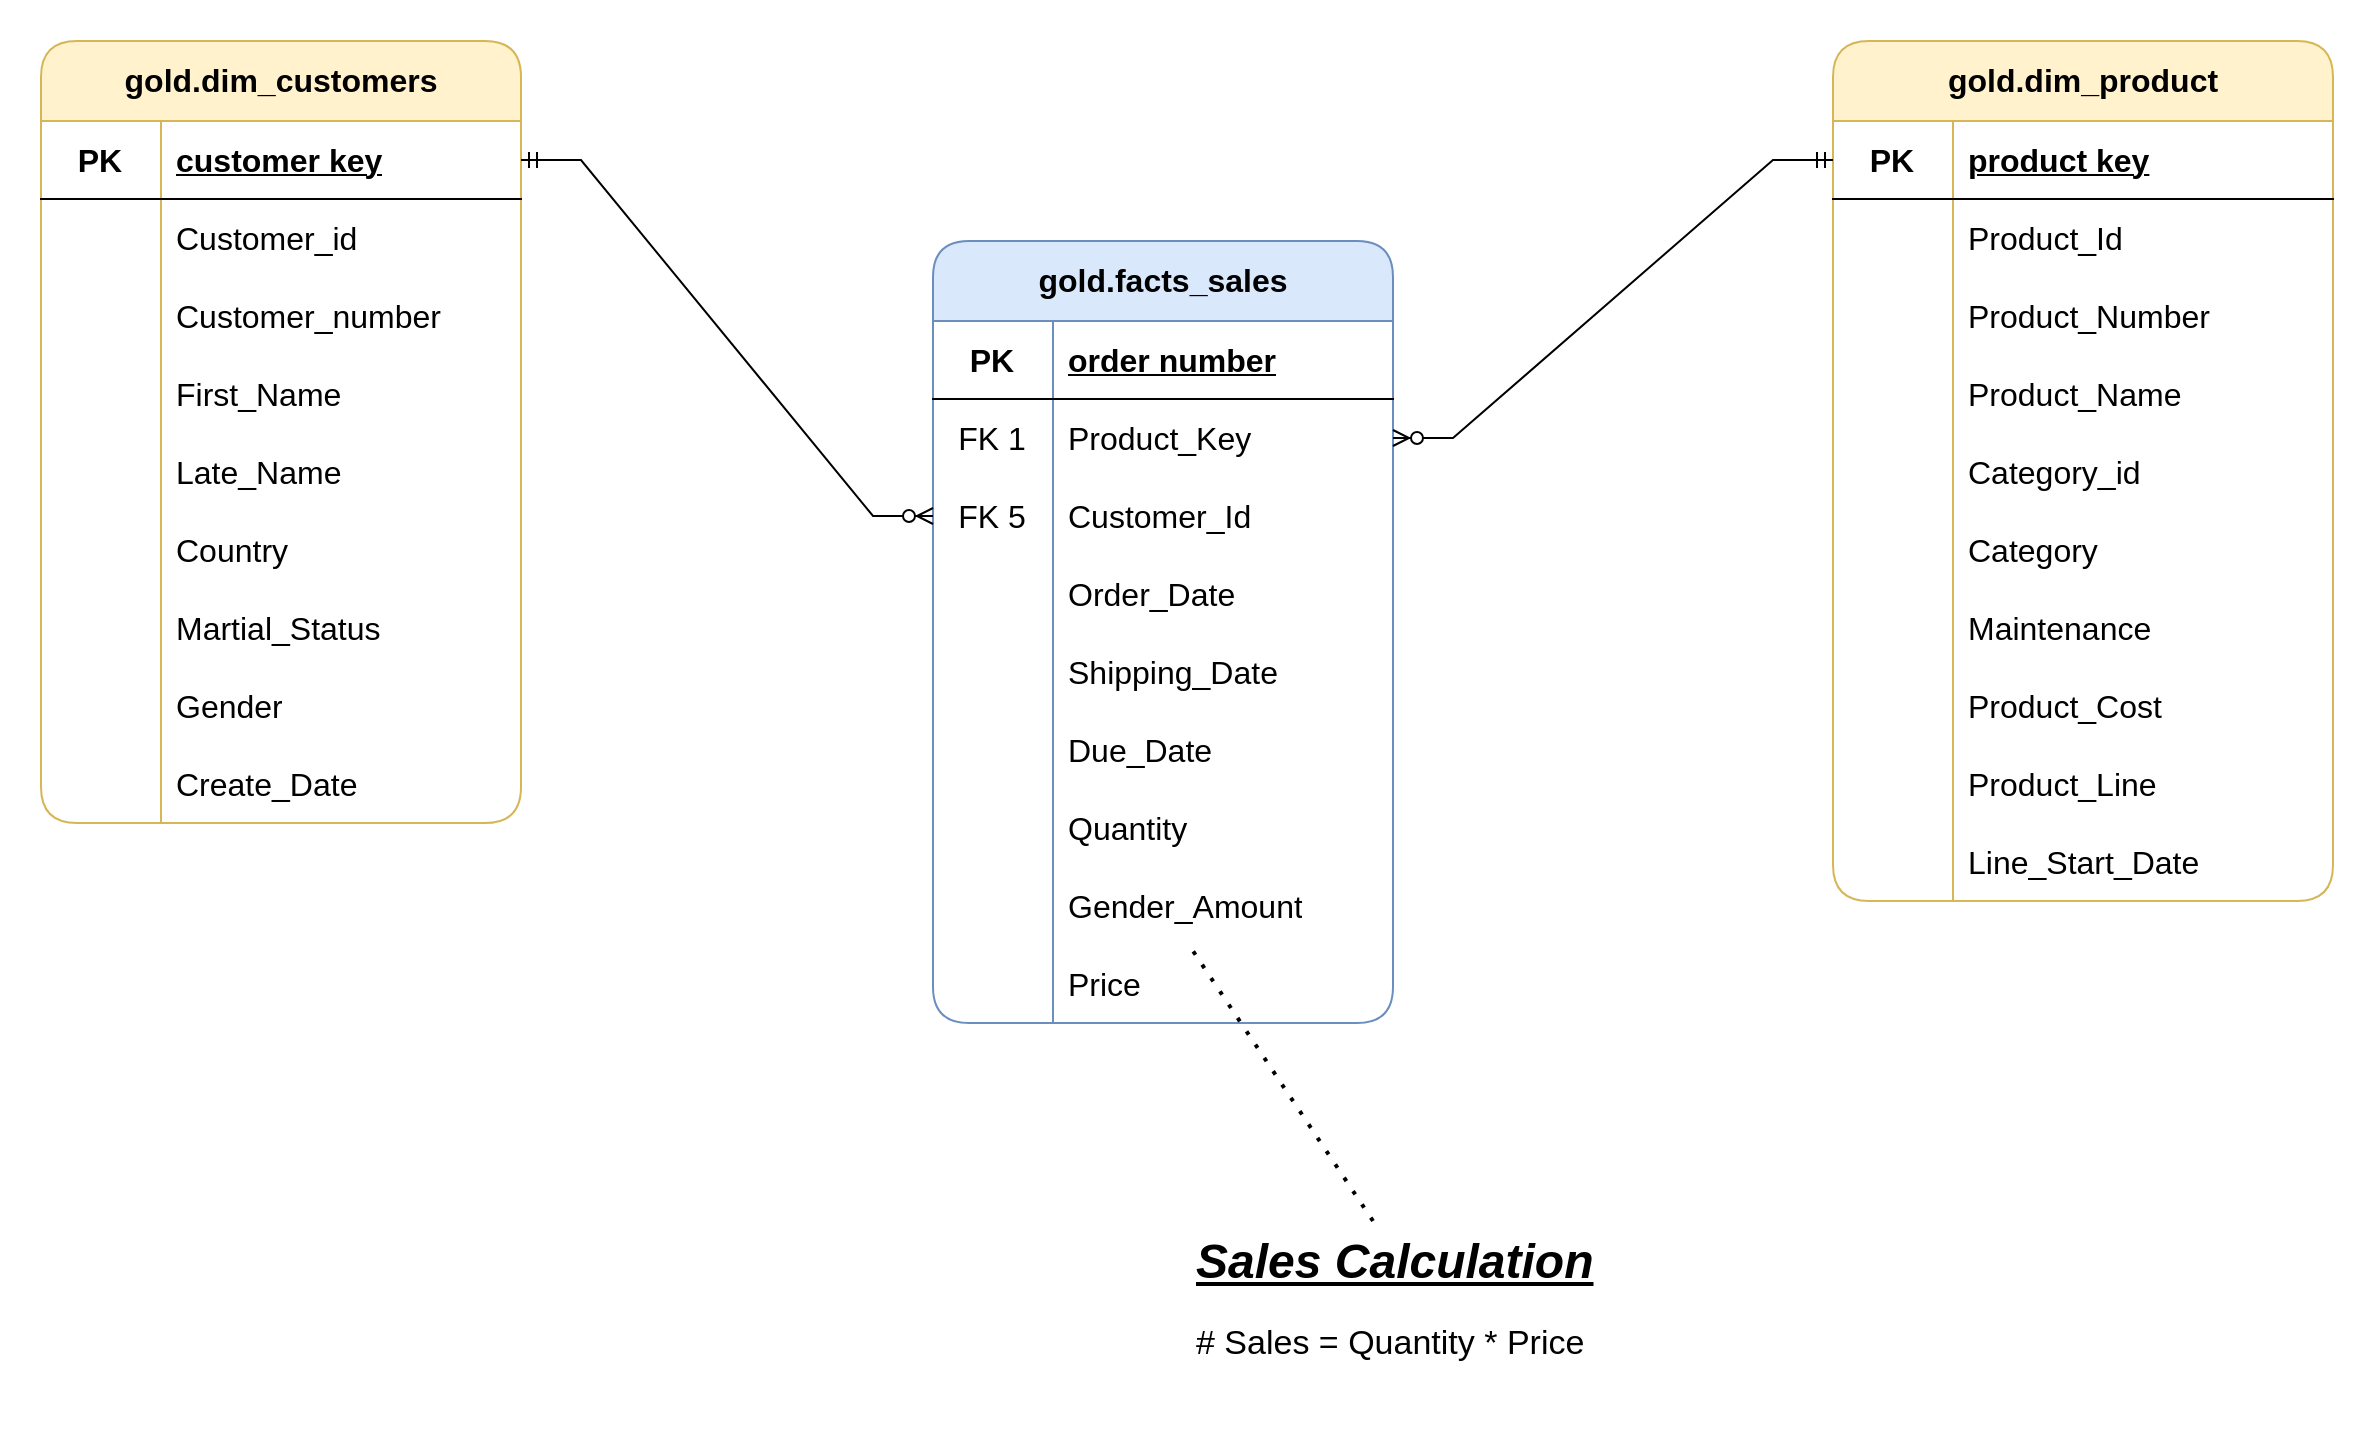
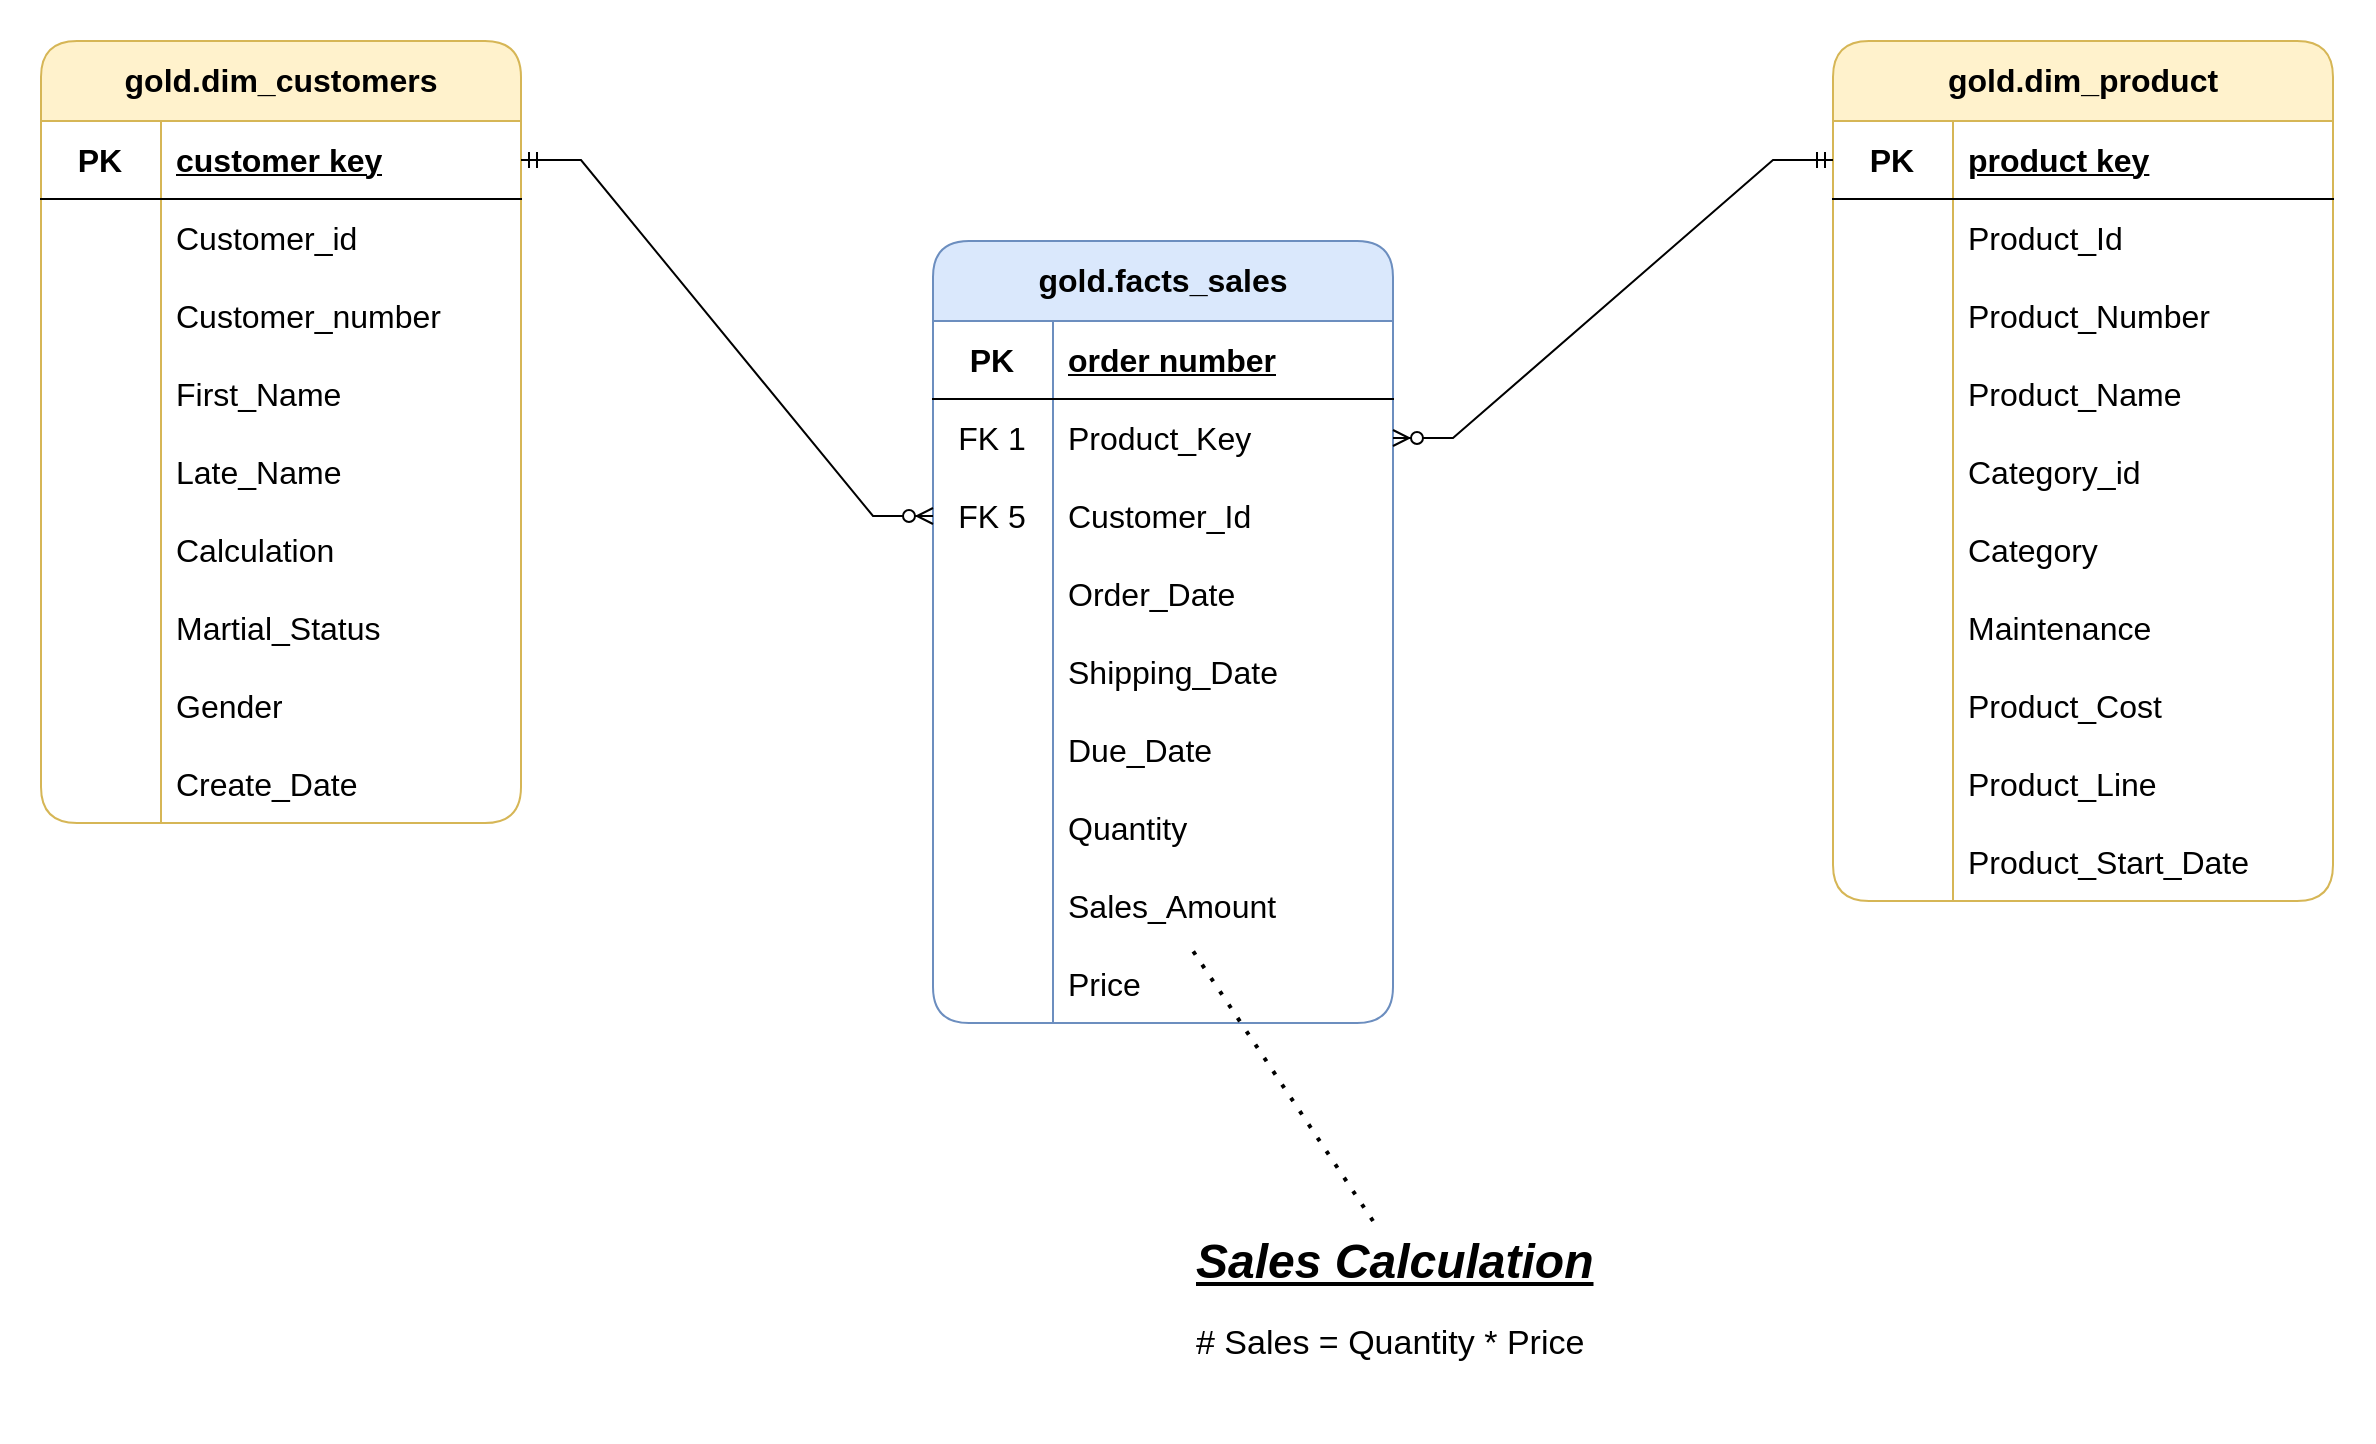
node "Country": label "Country" -> "Calculation"
node "Line_Start_Date": label "Line_Start_Date" -> "Product_Start_Date"
node "Gender_Amount": label "Gender_Amount" -> "Sales_Amount"
